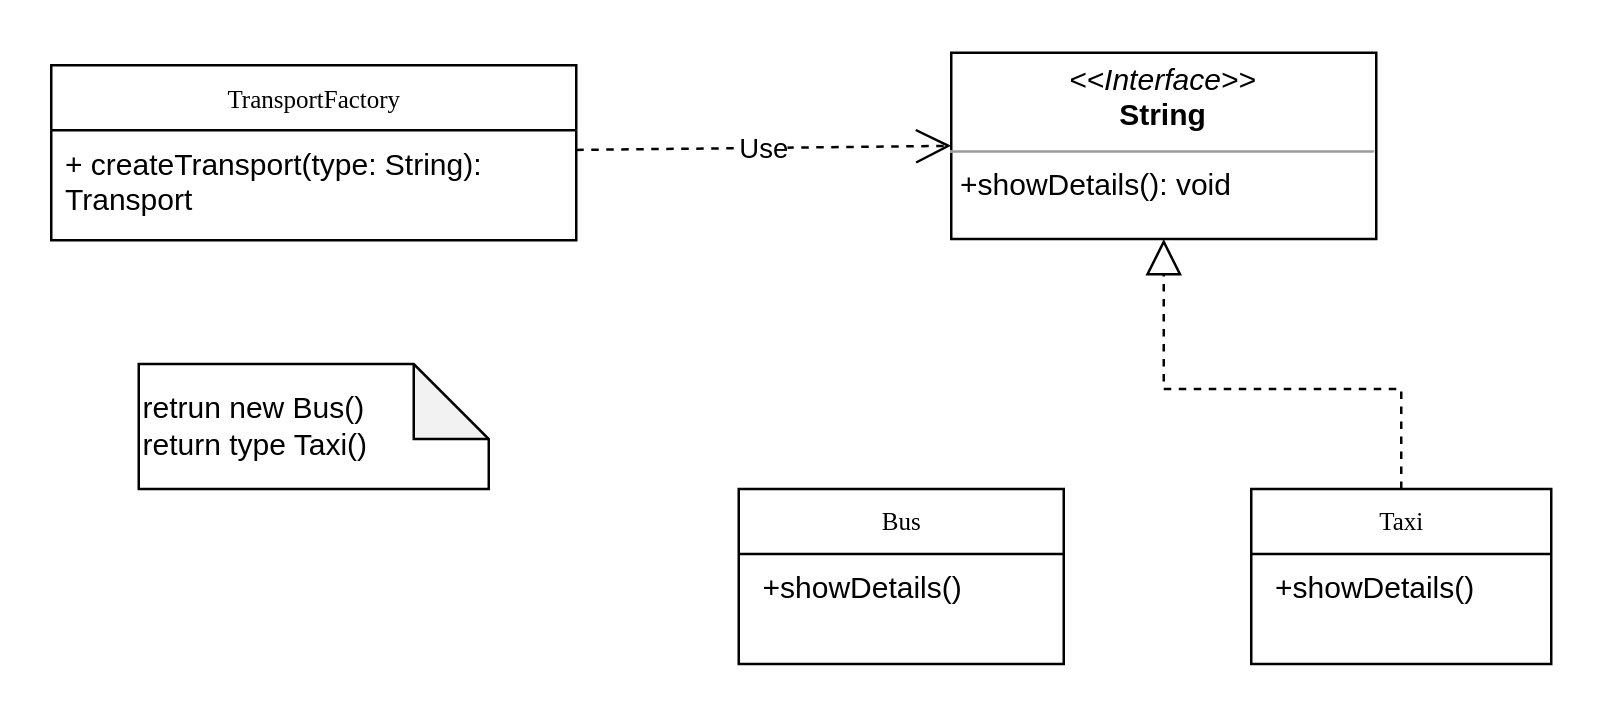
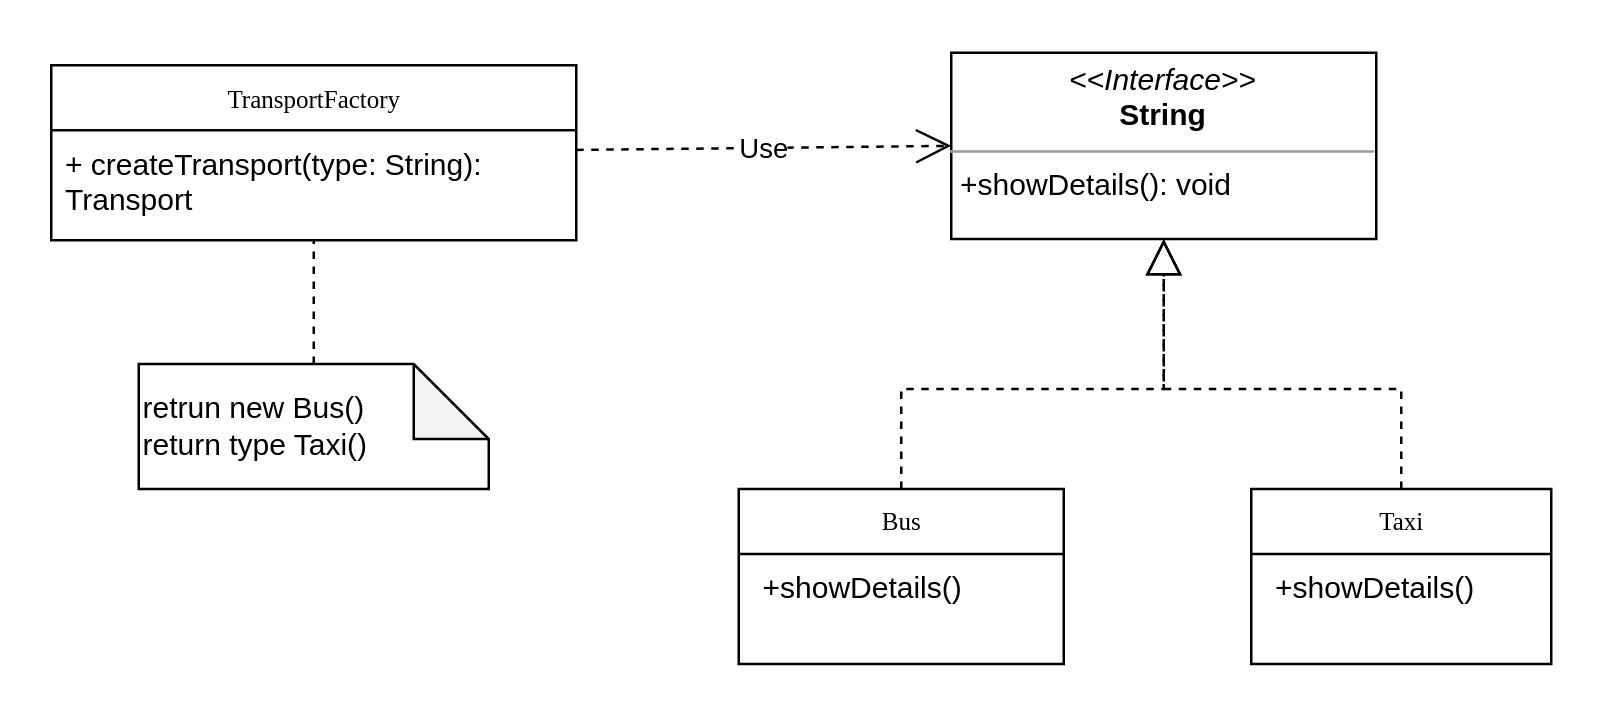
edge "TransportFactory" -- "retrun new Bus() return type Taxi()": added
edge "Bus" -> "<<Interface>> String +showDetails(): void": added
